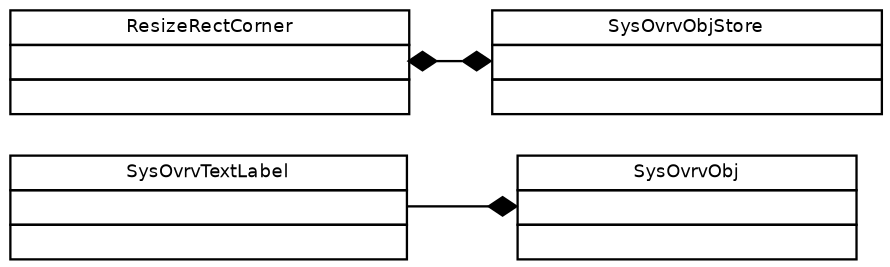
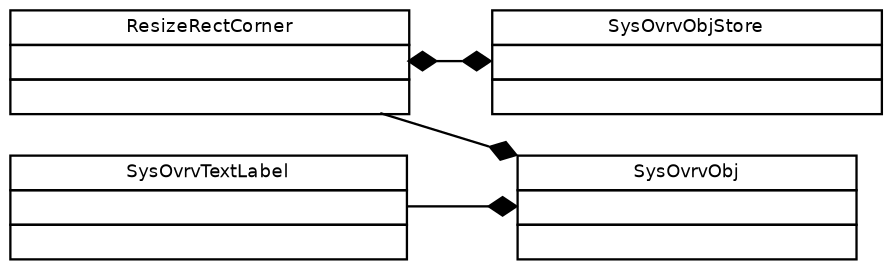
edge "ResizeRectCorner" -> "SysOvrvObj": added
